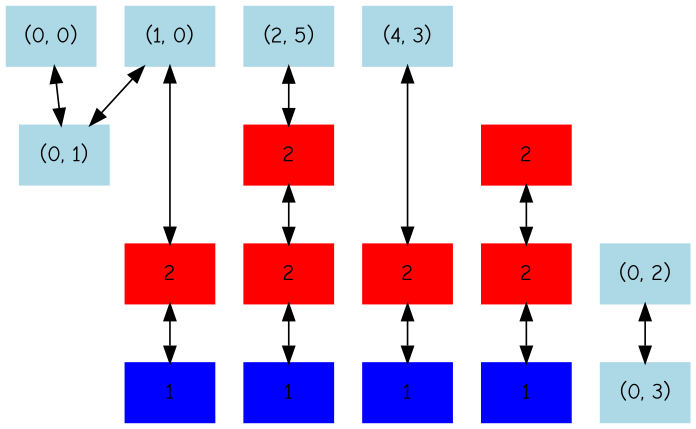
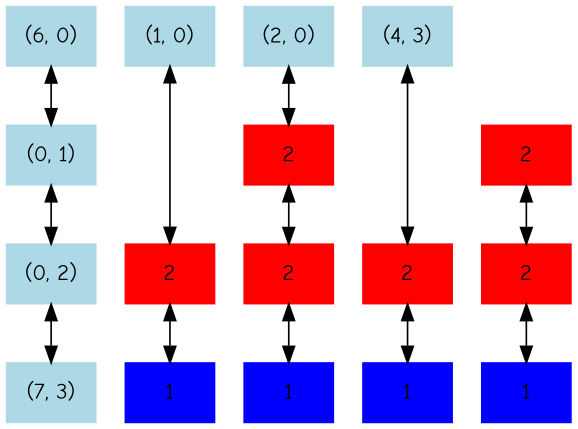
node "(0, 0)": label "(0, 0)" -> "(6, 0)"
node "(2, 5)": label "(2, 5)" -> "(2, 0)"
edge "(1, 0)" -- "(0, 1)": now "(0, 2)" -- "(0, 1)"
node "(0, 3)": label "(0, 3)" -> "(7, 3)"
